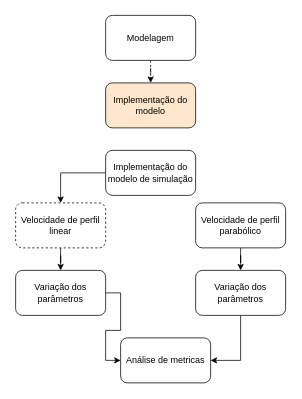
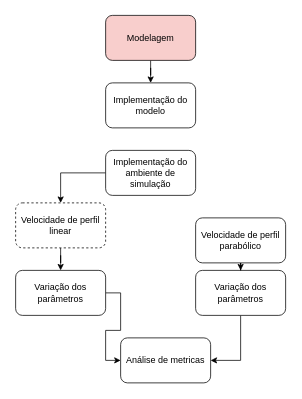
node "Modelagem": fillcolor #ffffff -> #f8cecc
edge "Modelagem" -> "Implementação do modelo": style dashed -> solid
node "Implementação do modelo": fillcolor #ffe6cc -> #ffffff
node "Implementação do modelo de simulação": label "Implementação do modelo de simulação" -> "Implementação do ambiente de simulação"
node "Velocidade de perfil parabólico": moved (240, 225) -> (240, 240)
